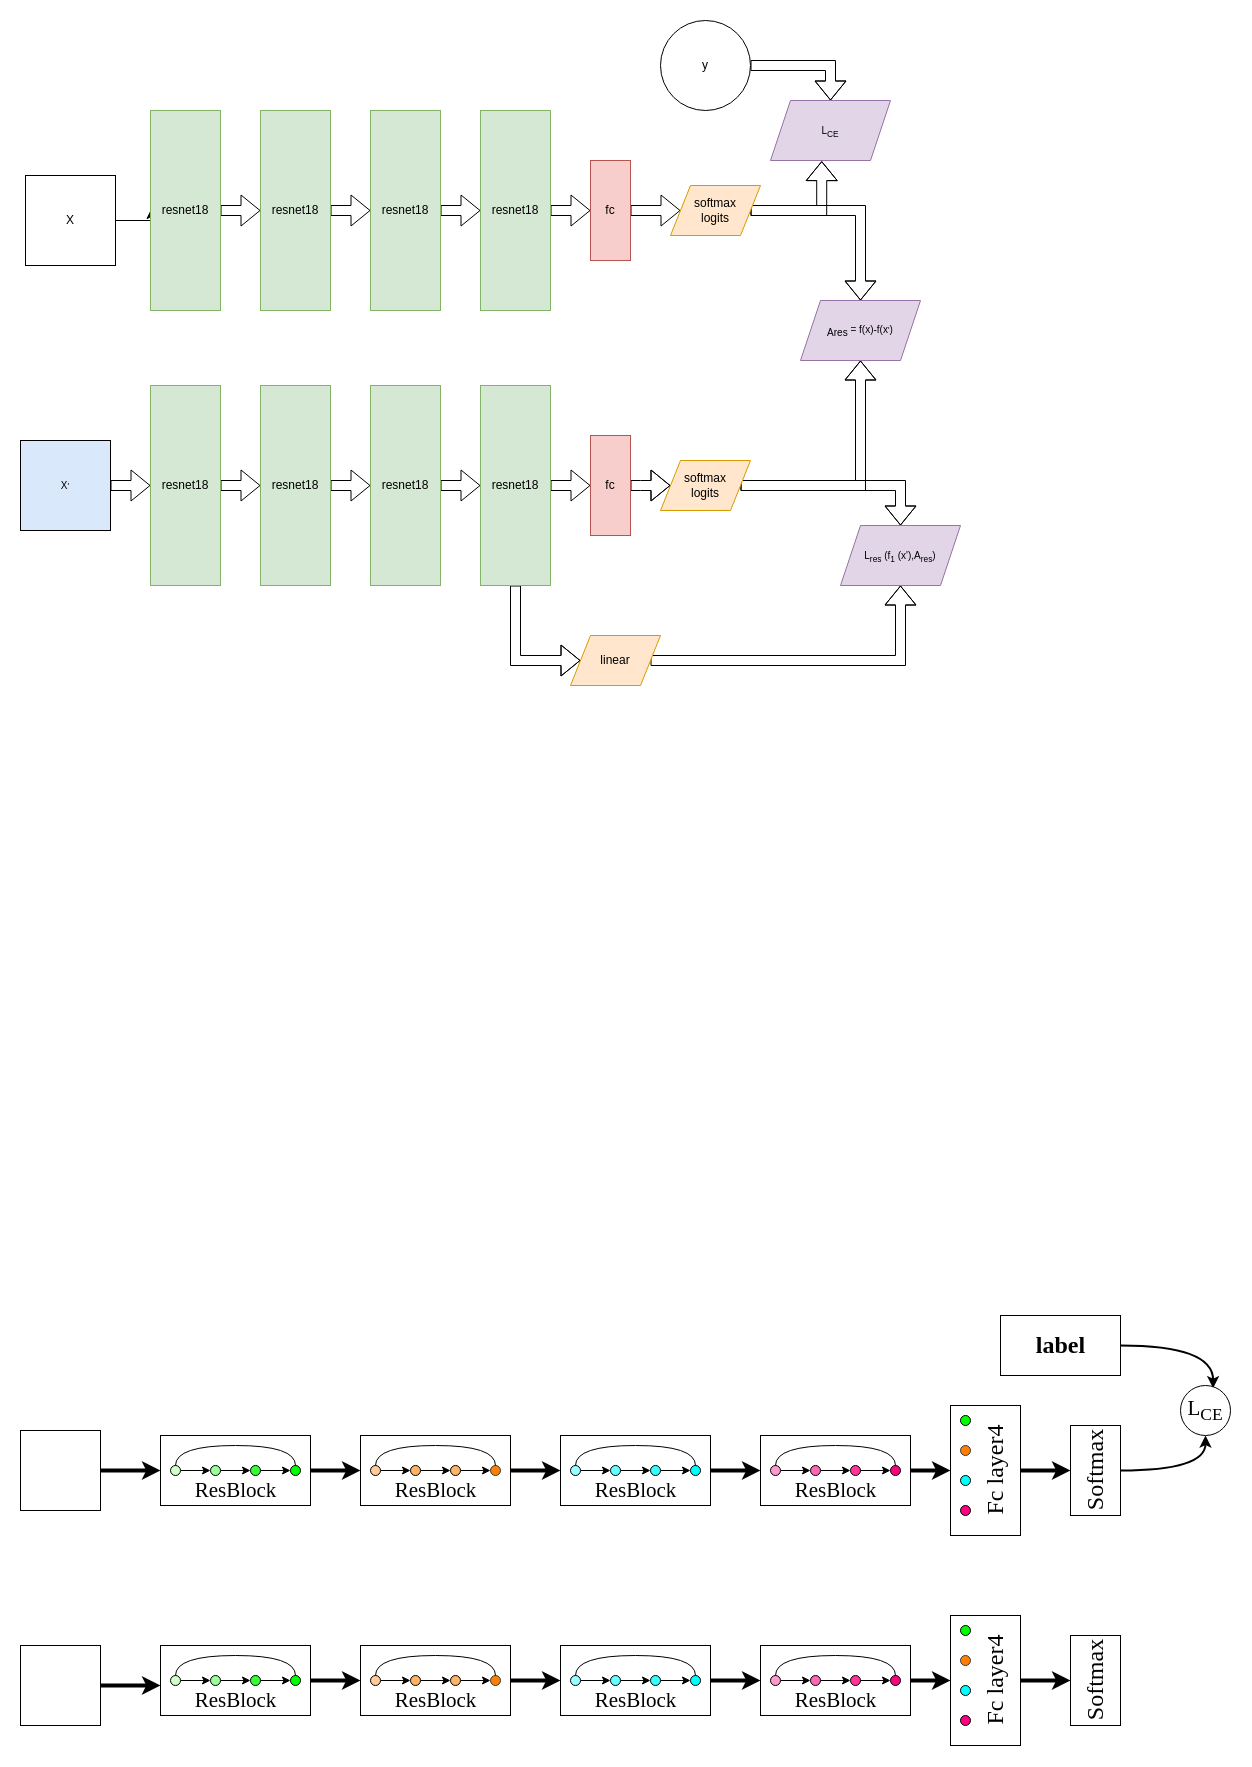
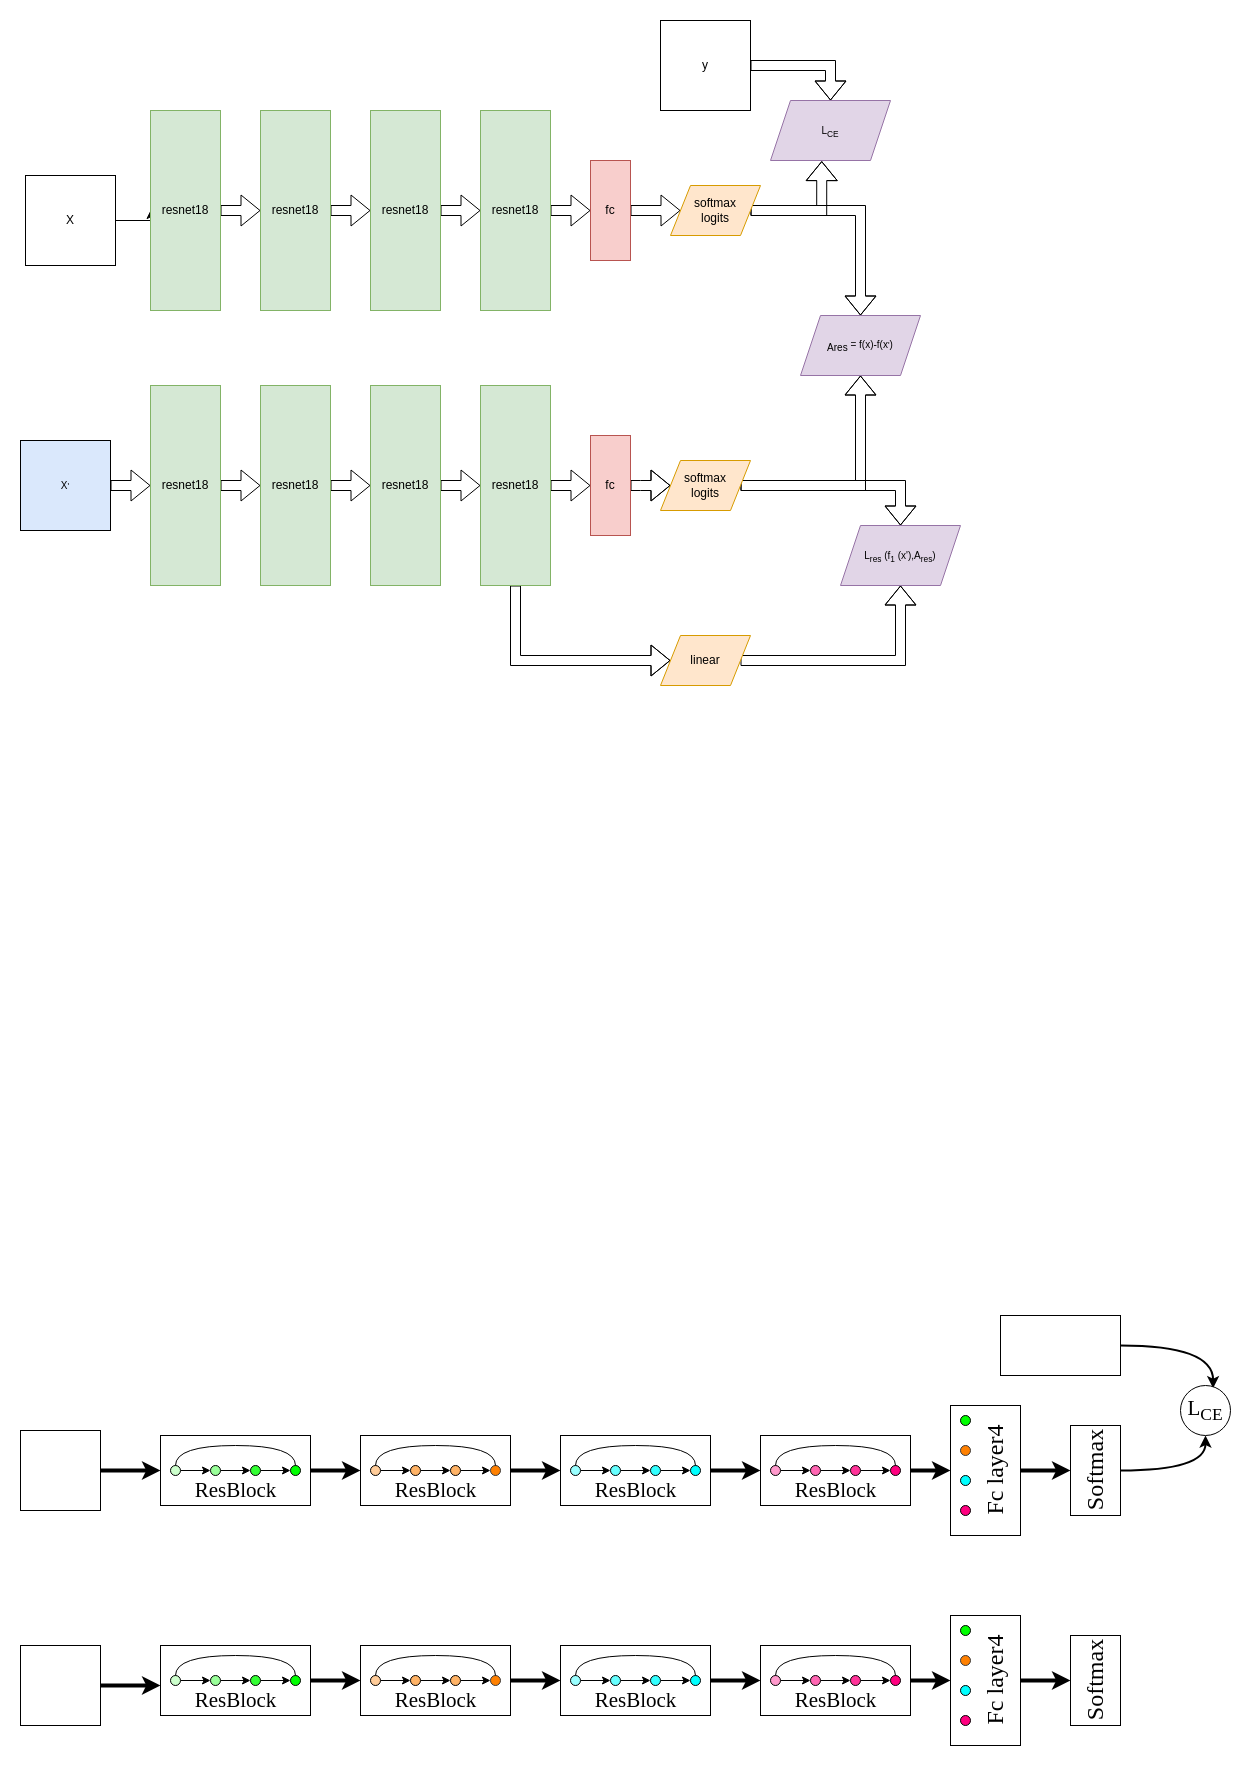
node "y": shape ellipse -> rectangle
node "Ares = f(x)-f(x')": moved (861, 331) -> (861, 346)
node "linear": moved (616, 661) -> (706, 661)
node "label": removed
